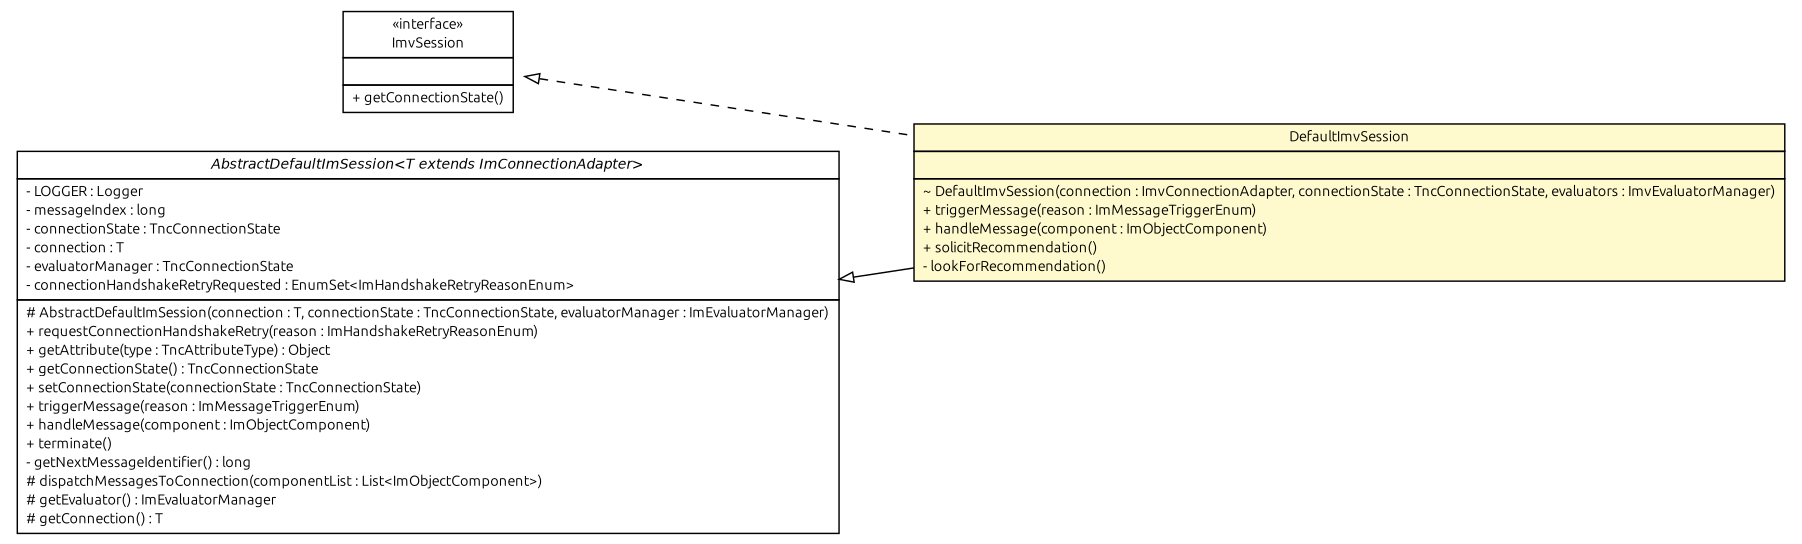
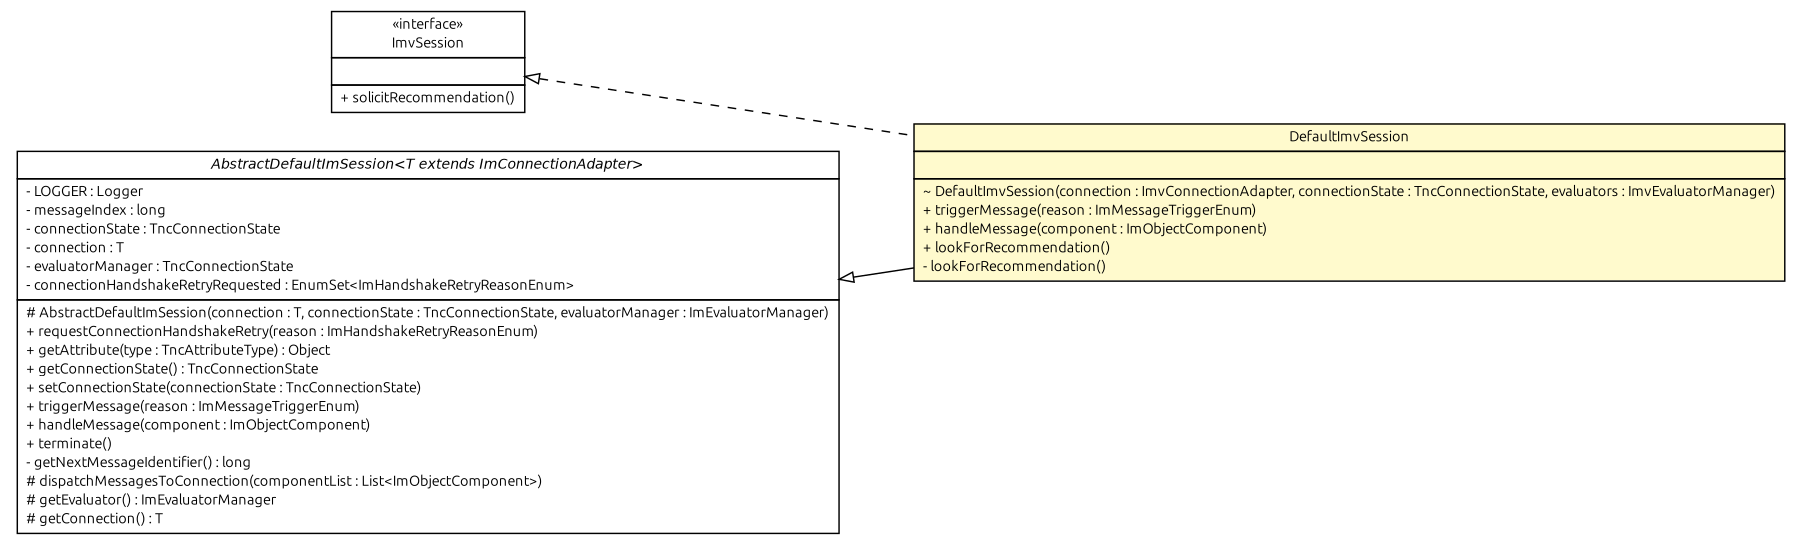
node "ImvSession": text "+ getConnectionState()" -> "+ solicitRecommendation()"
node "DefaultImvSession": text "+ solicitRecommendation()" -> "+ lookForRecommendation()"
